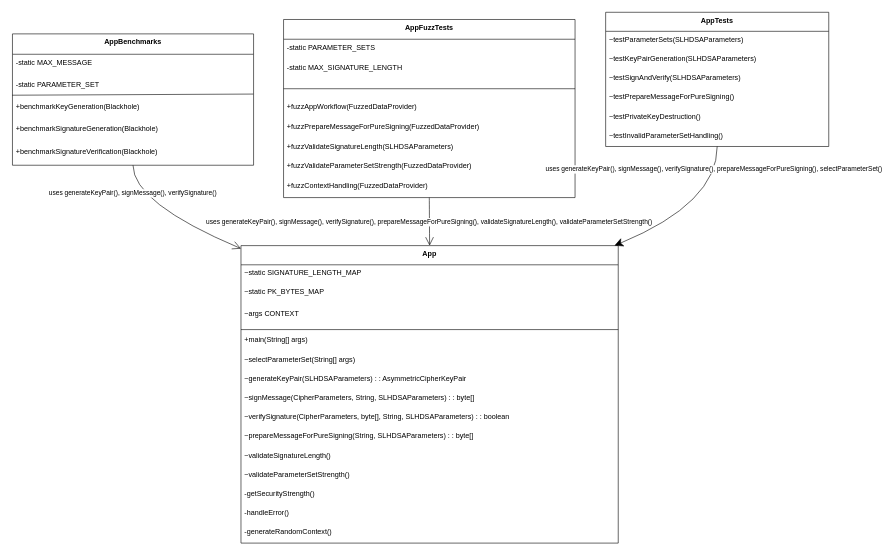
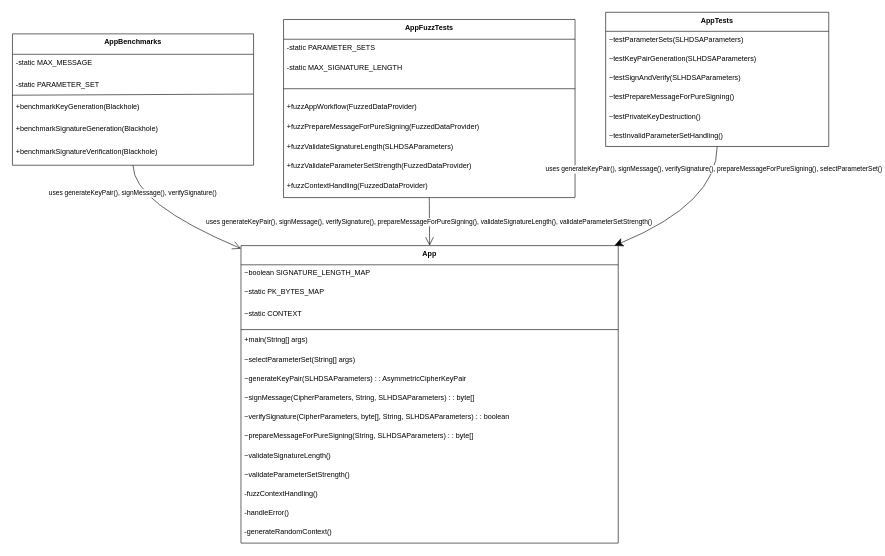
node "~static SIGNATURE_LENGTH_MAP": label "~static SIGNATURE_LENGTH_MAP" -> "~boolean SIGNATURE_LENGTH_MAP"
node "~args CONTEXT": label "~args CONTEXT" -> "~static CONTEXT"
node "-getSecurityStrength()": label "-getSecurityStrength()" -> "-fuzzContextHandling()"
